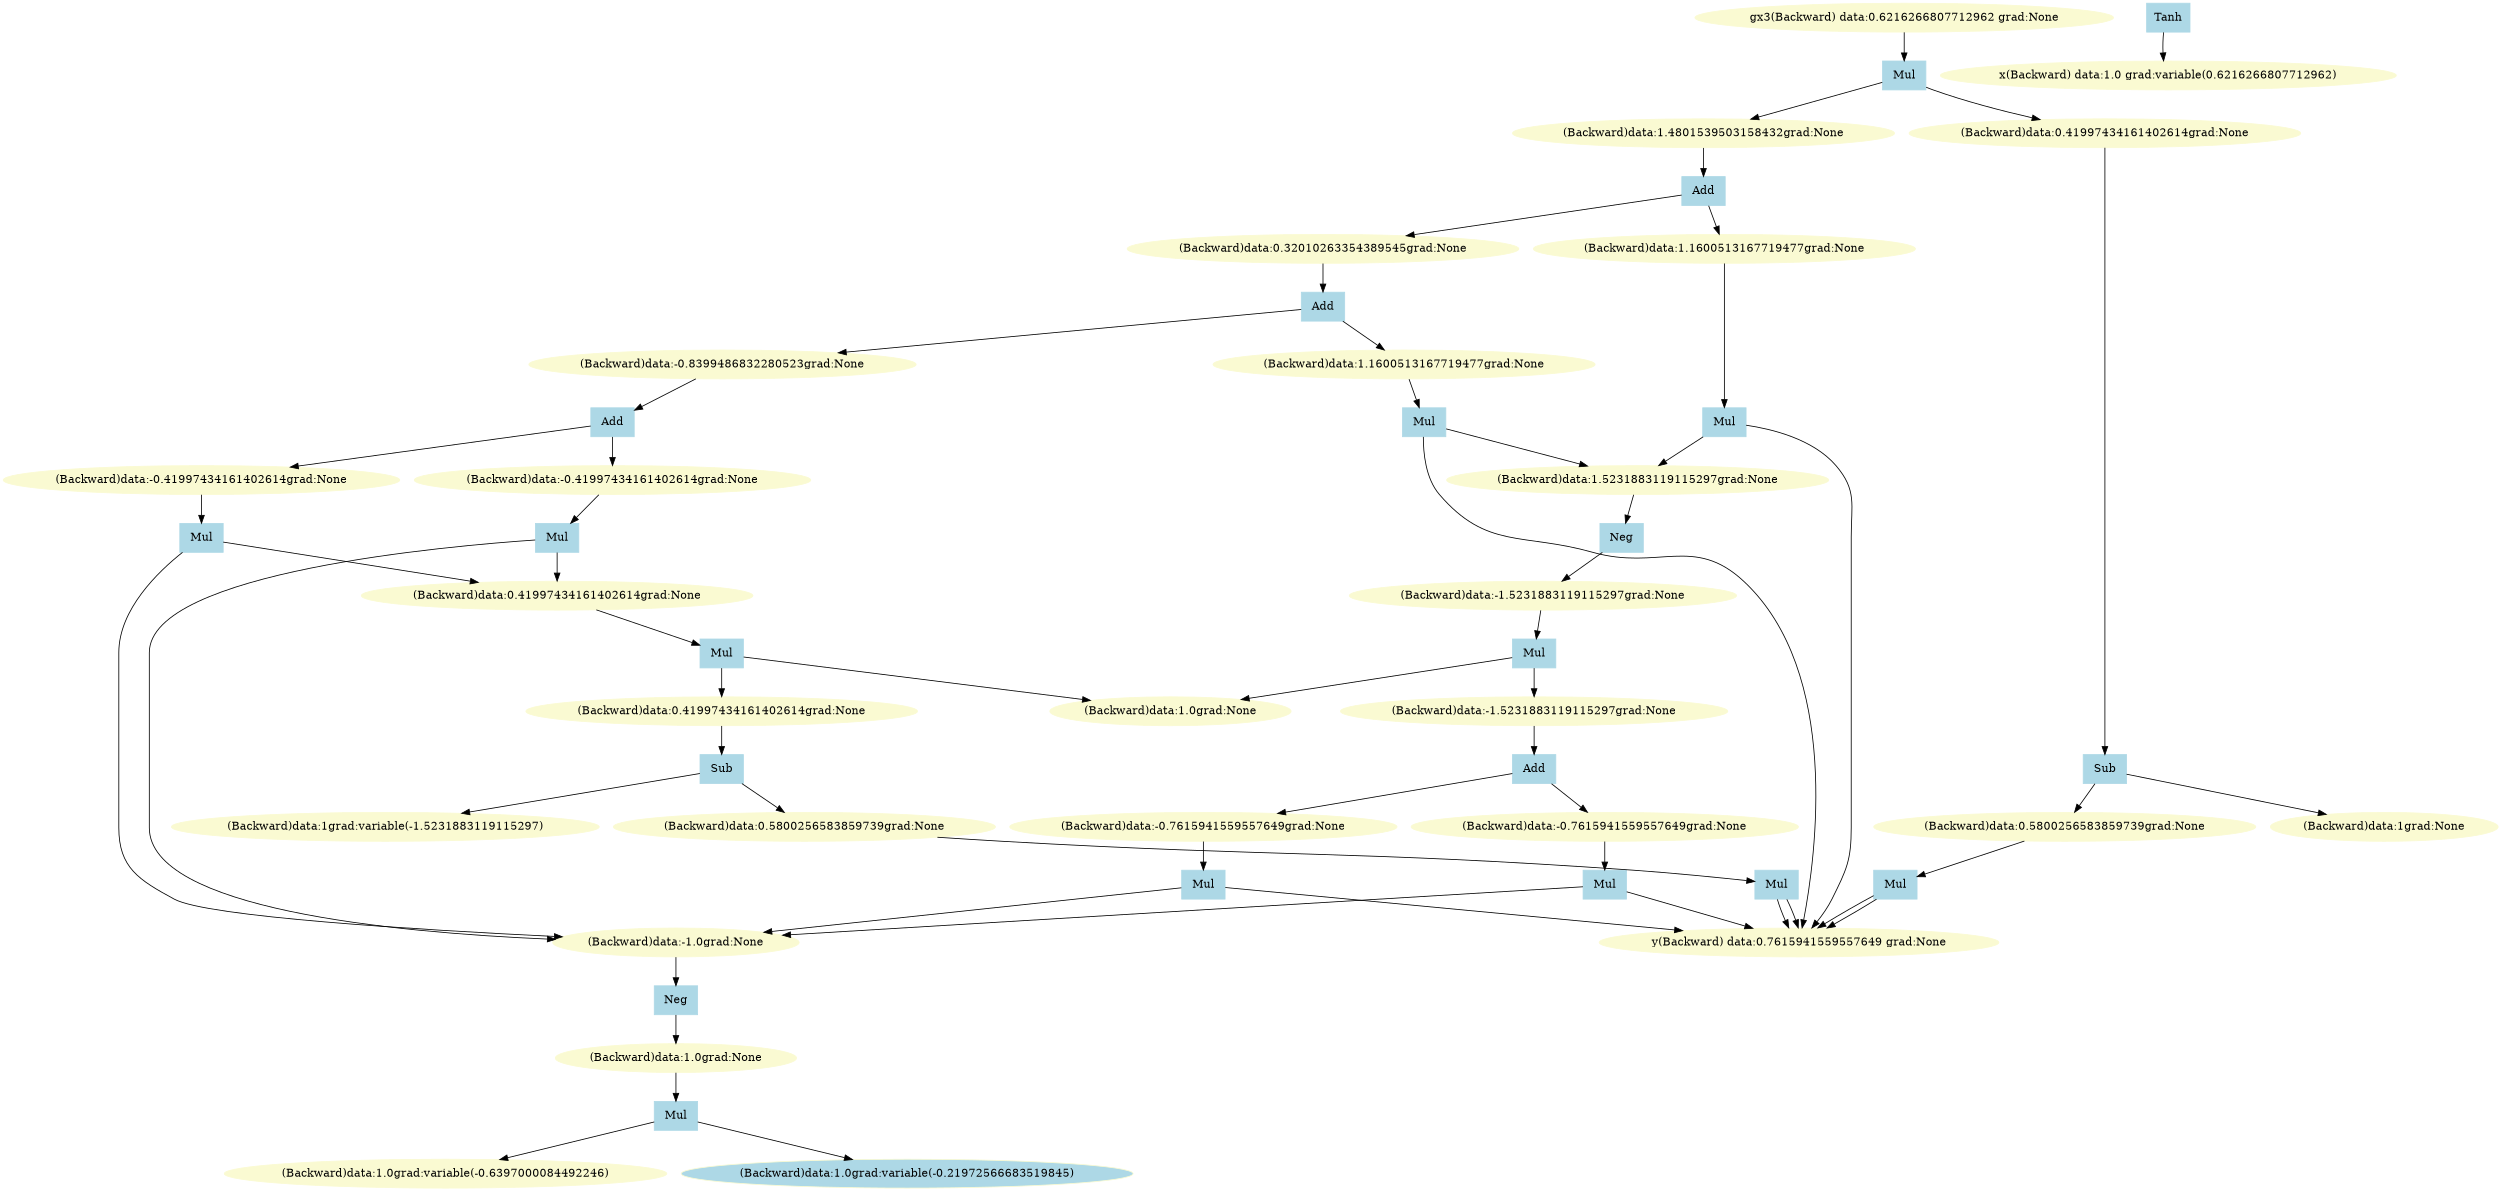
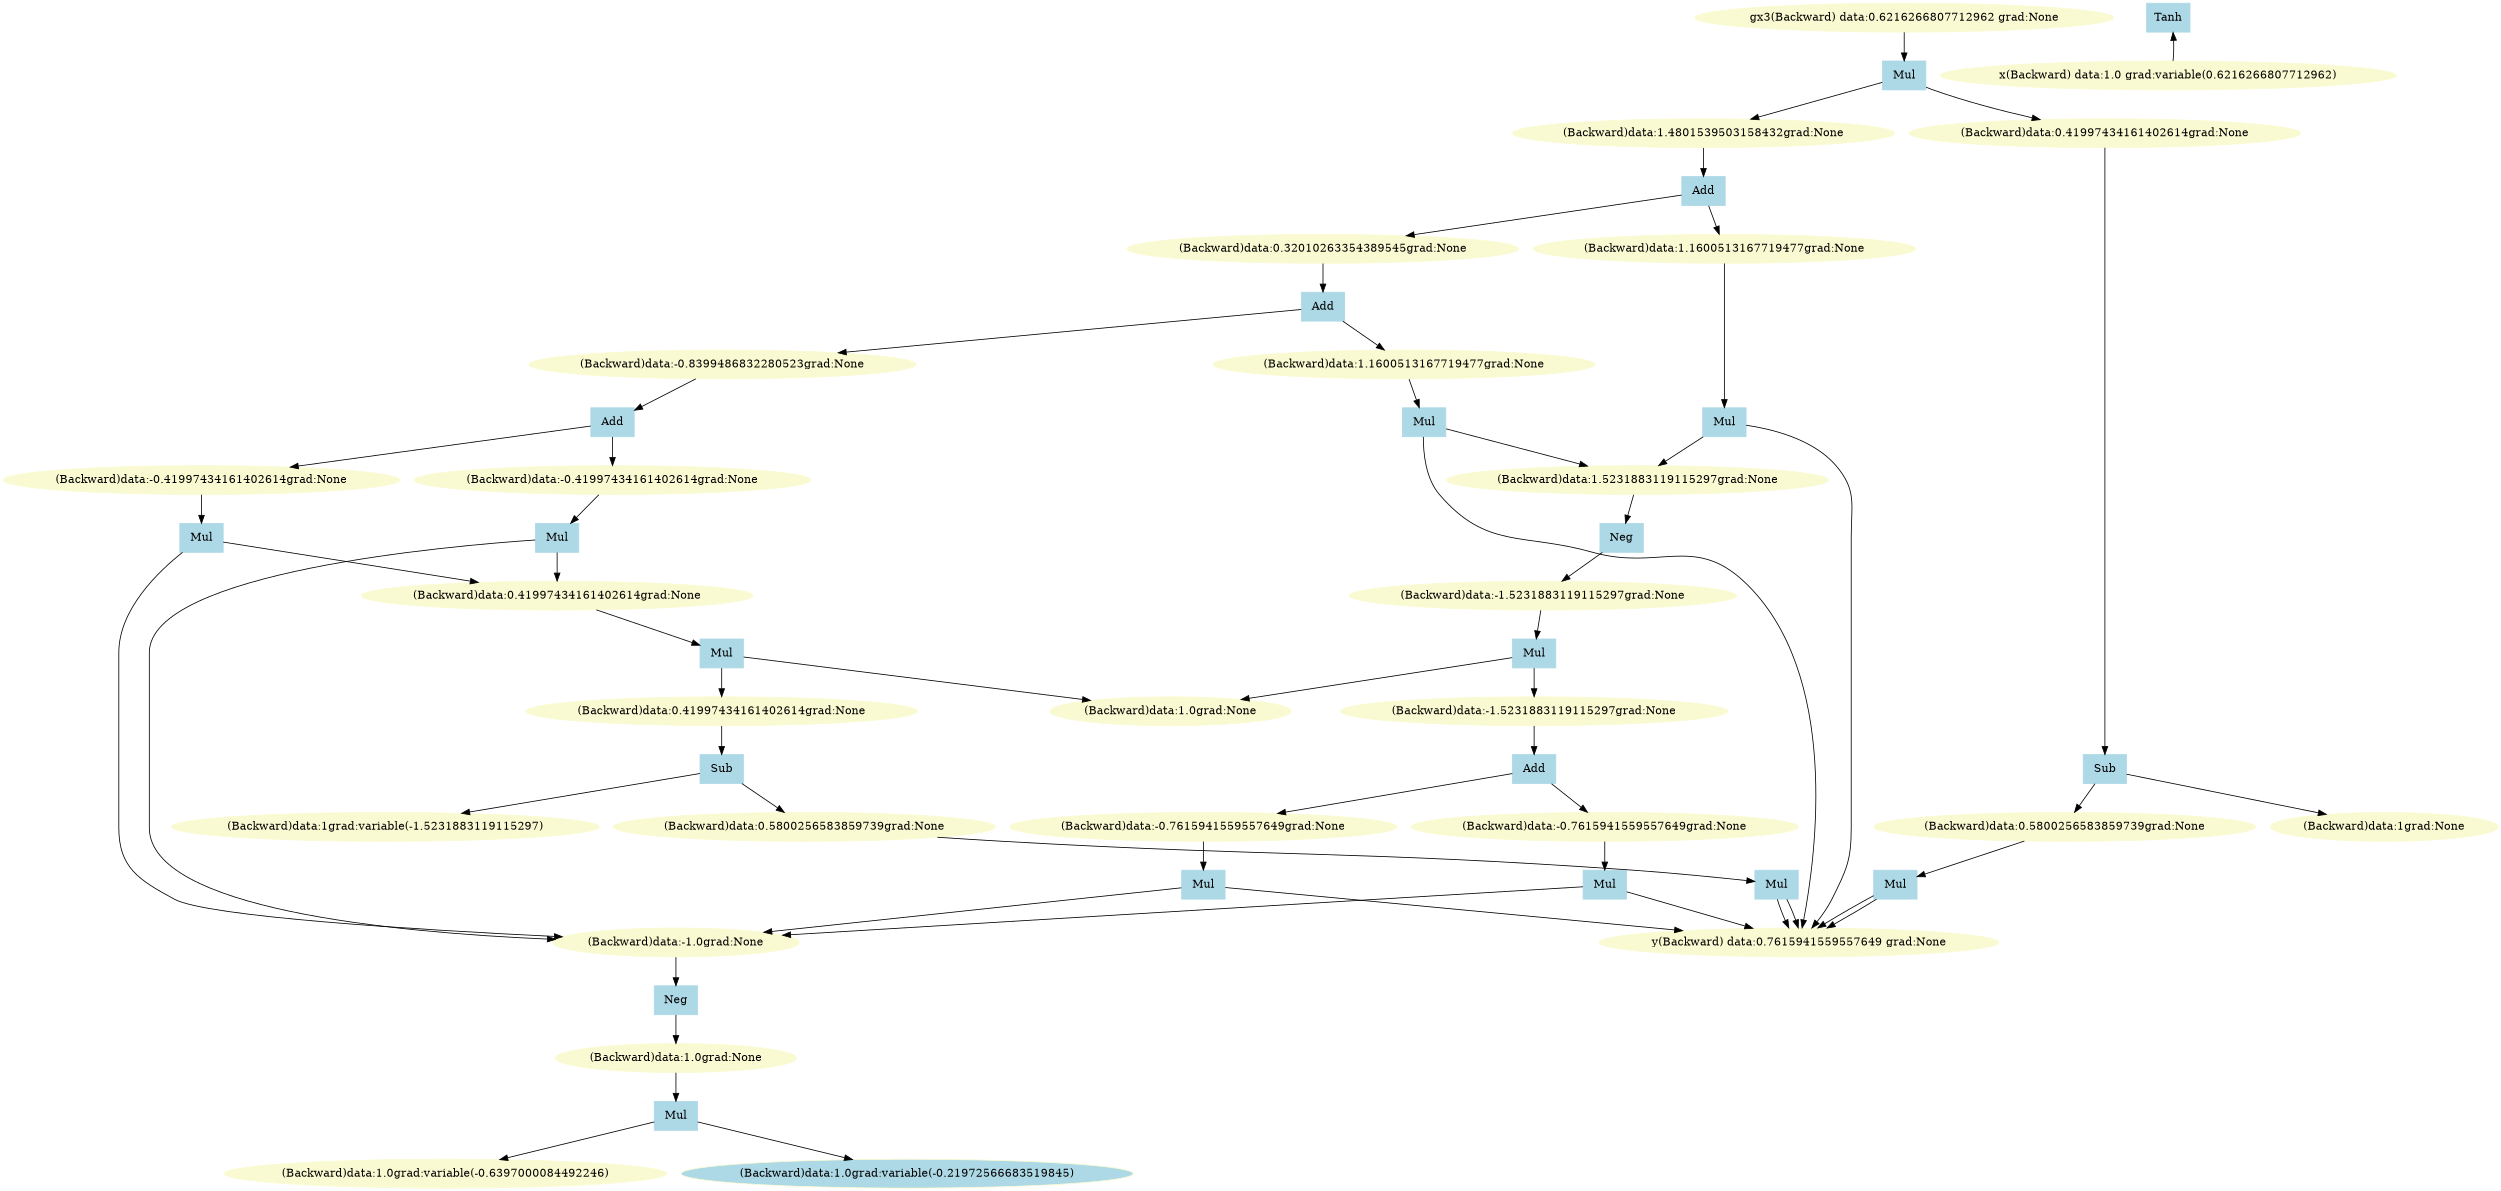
edge "Tanh" -> "x(Backward) data:1.0 grad:variable(0.6216266807712962)": reversed
